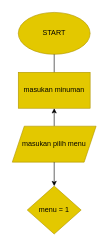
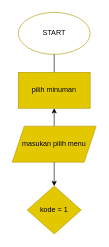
node "START": fillcolor #e3c800 -> #ffffff
node "masukan minuman": label "masukan minuman" -> "pilih minuman"
node "menu = 1": label "menu = 1" -> "kode = 1"
